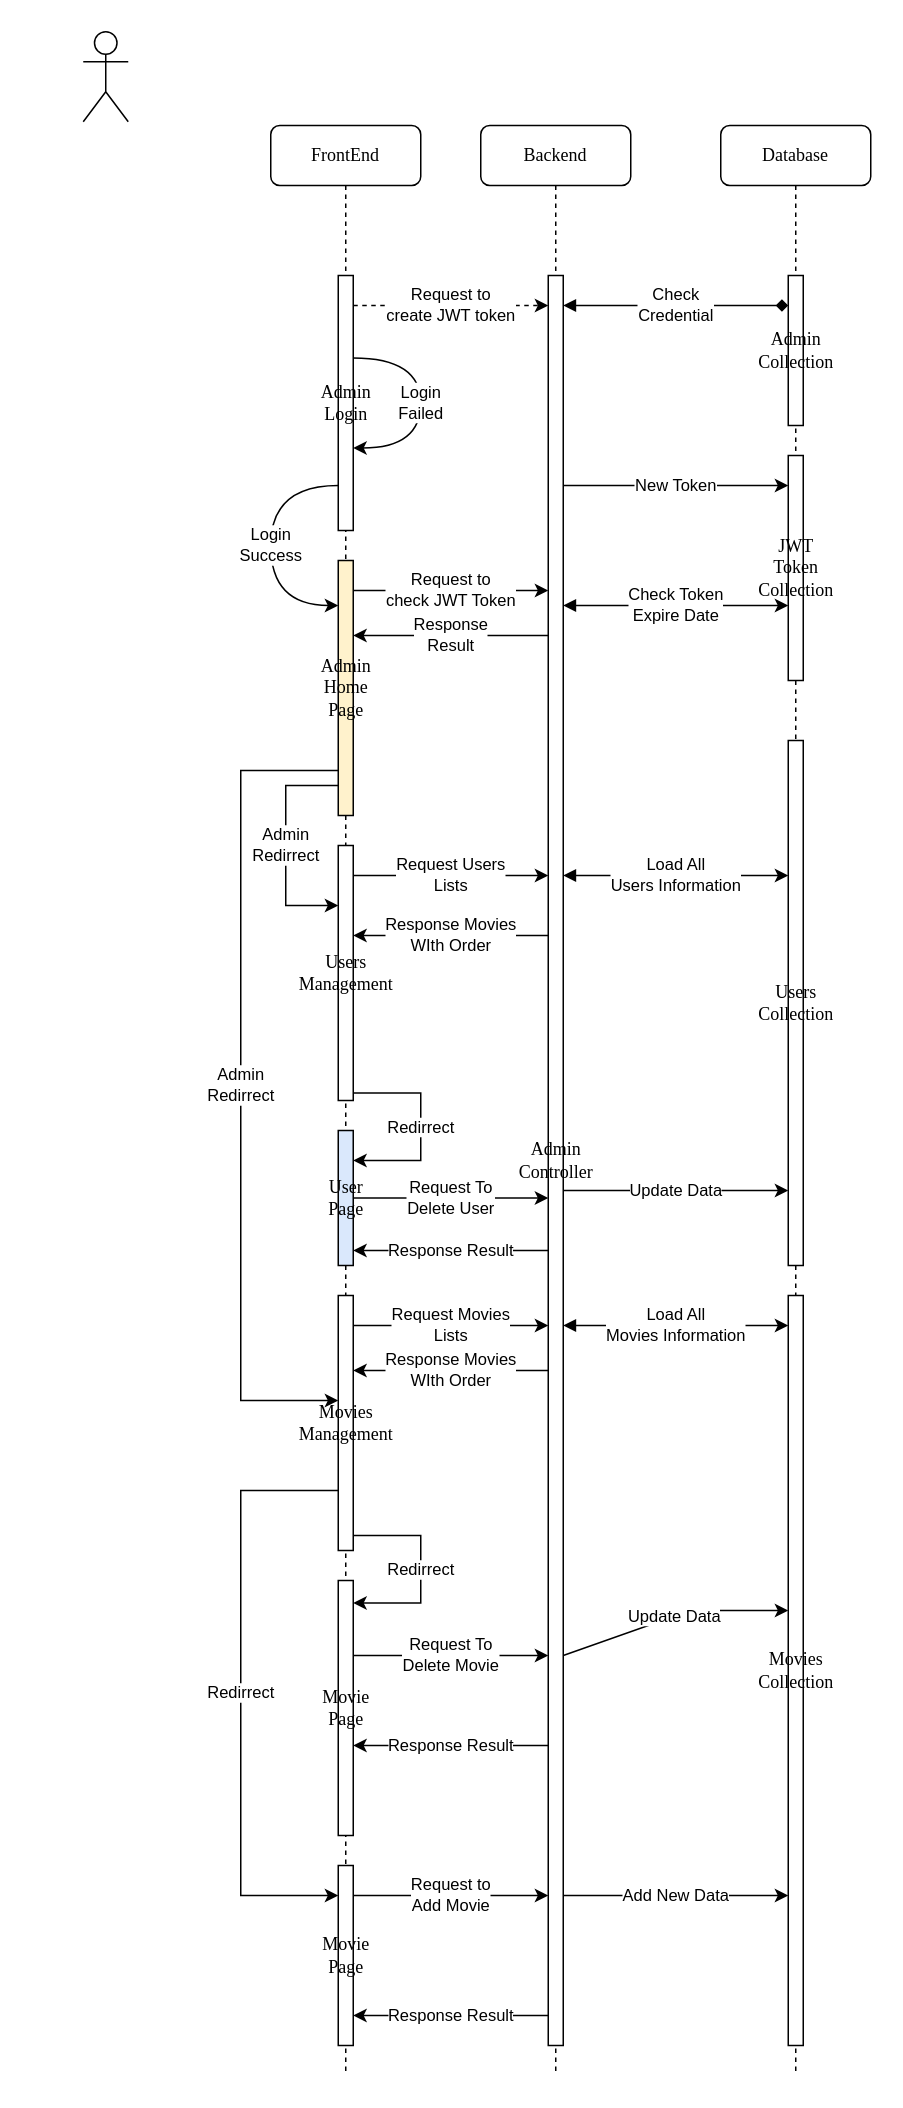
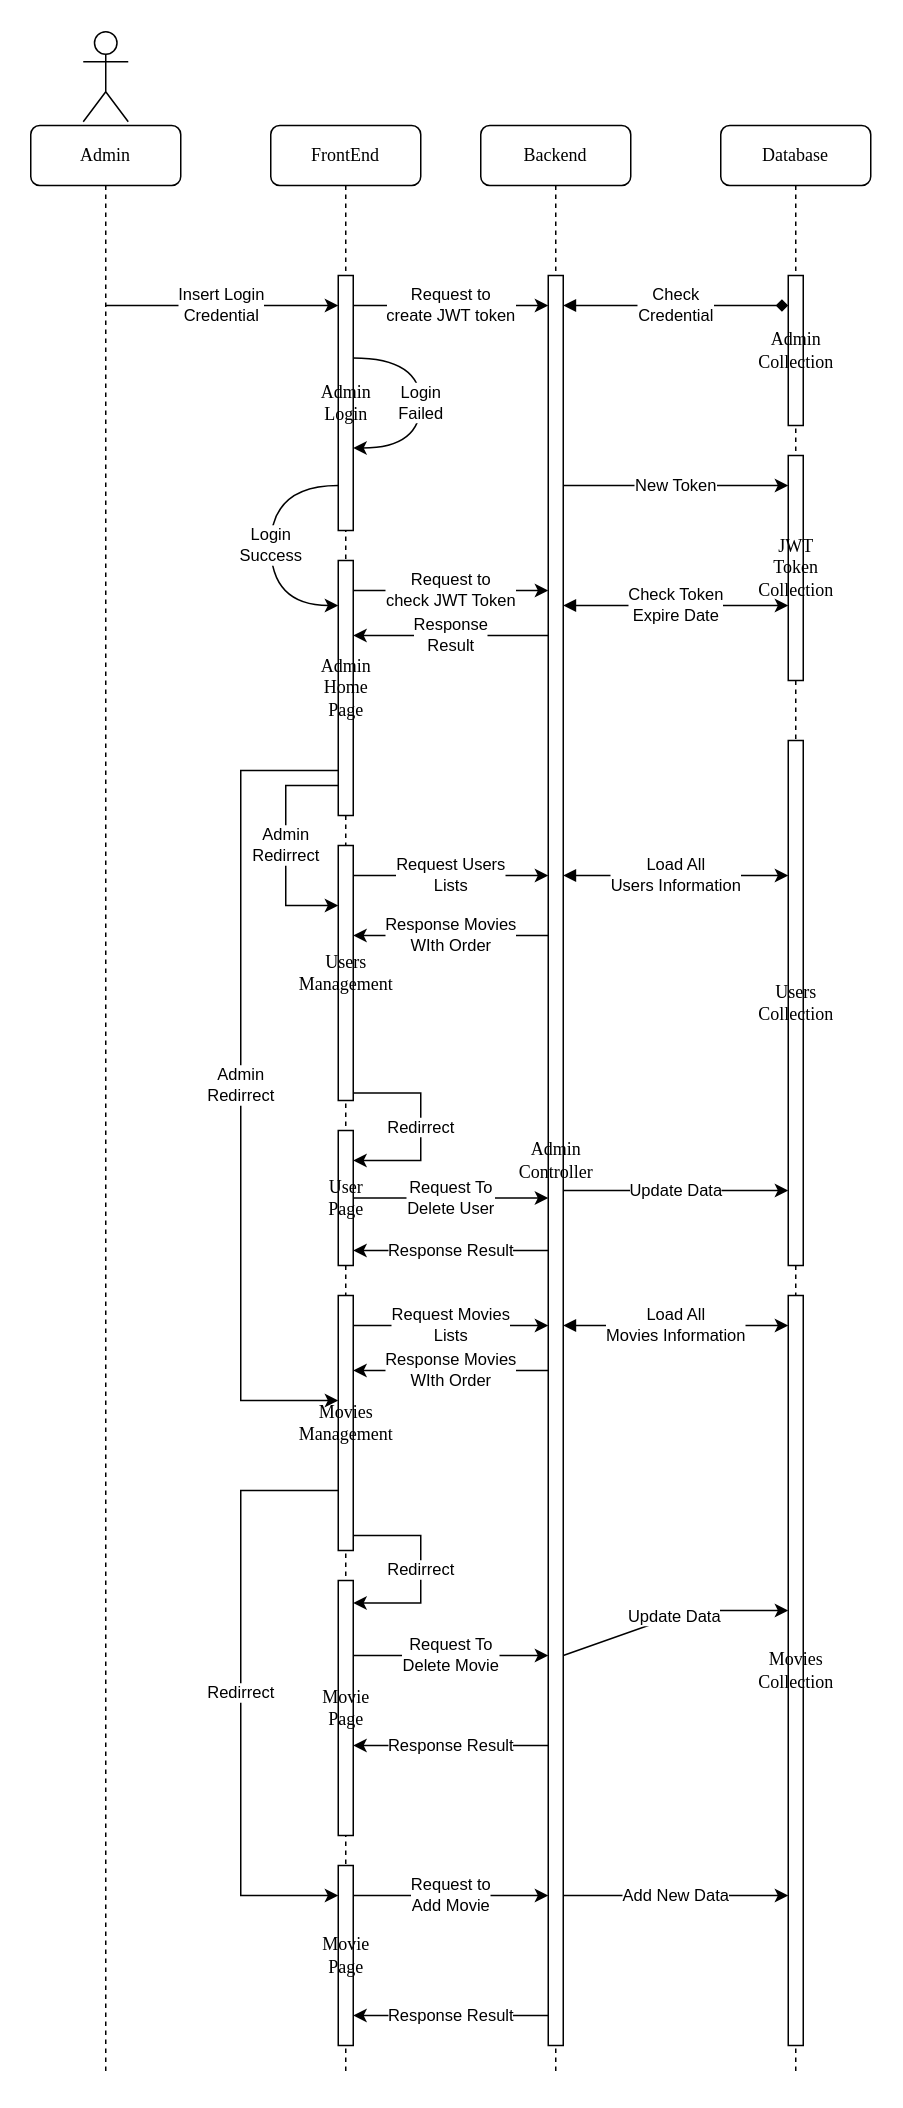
edge "Admin" -> "Admin Login": added, label "Insert Login Credential"
edge "Admin Login" -> "Admin Controller": style dashed -> solid
node "Admin Home Page": fillcolor #fff2cc -> #ffffff
node "Admin": added
node "User Page": fillcolor #dae8fc -> #ffffff
